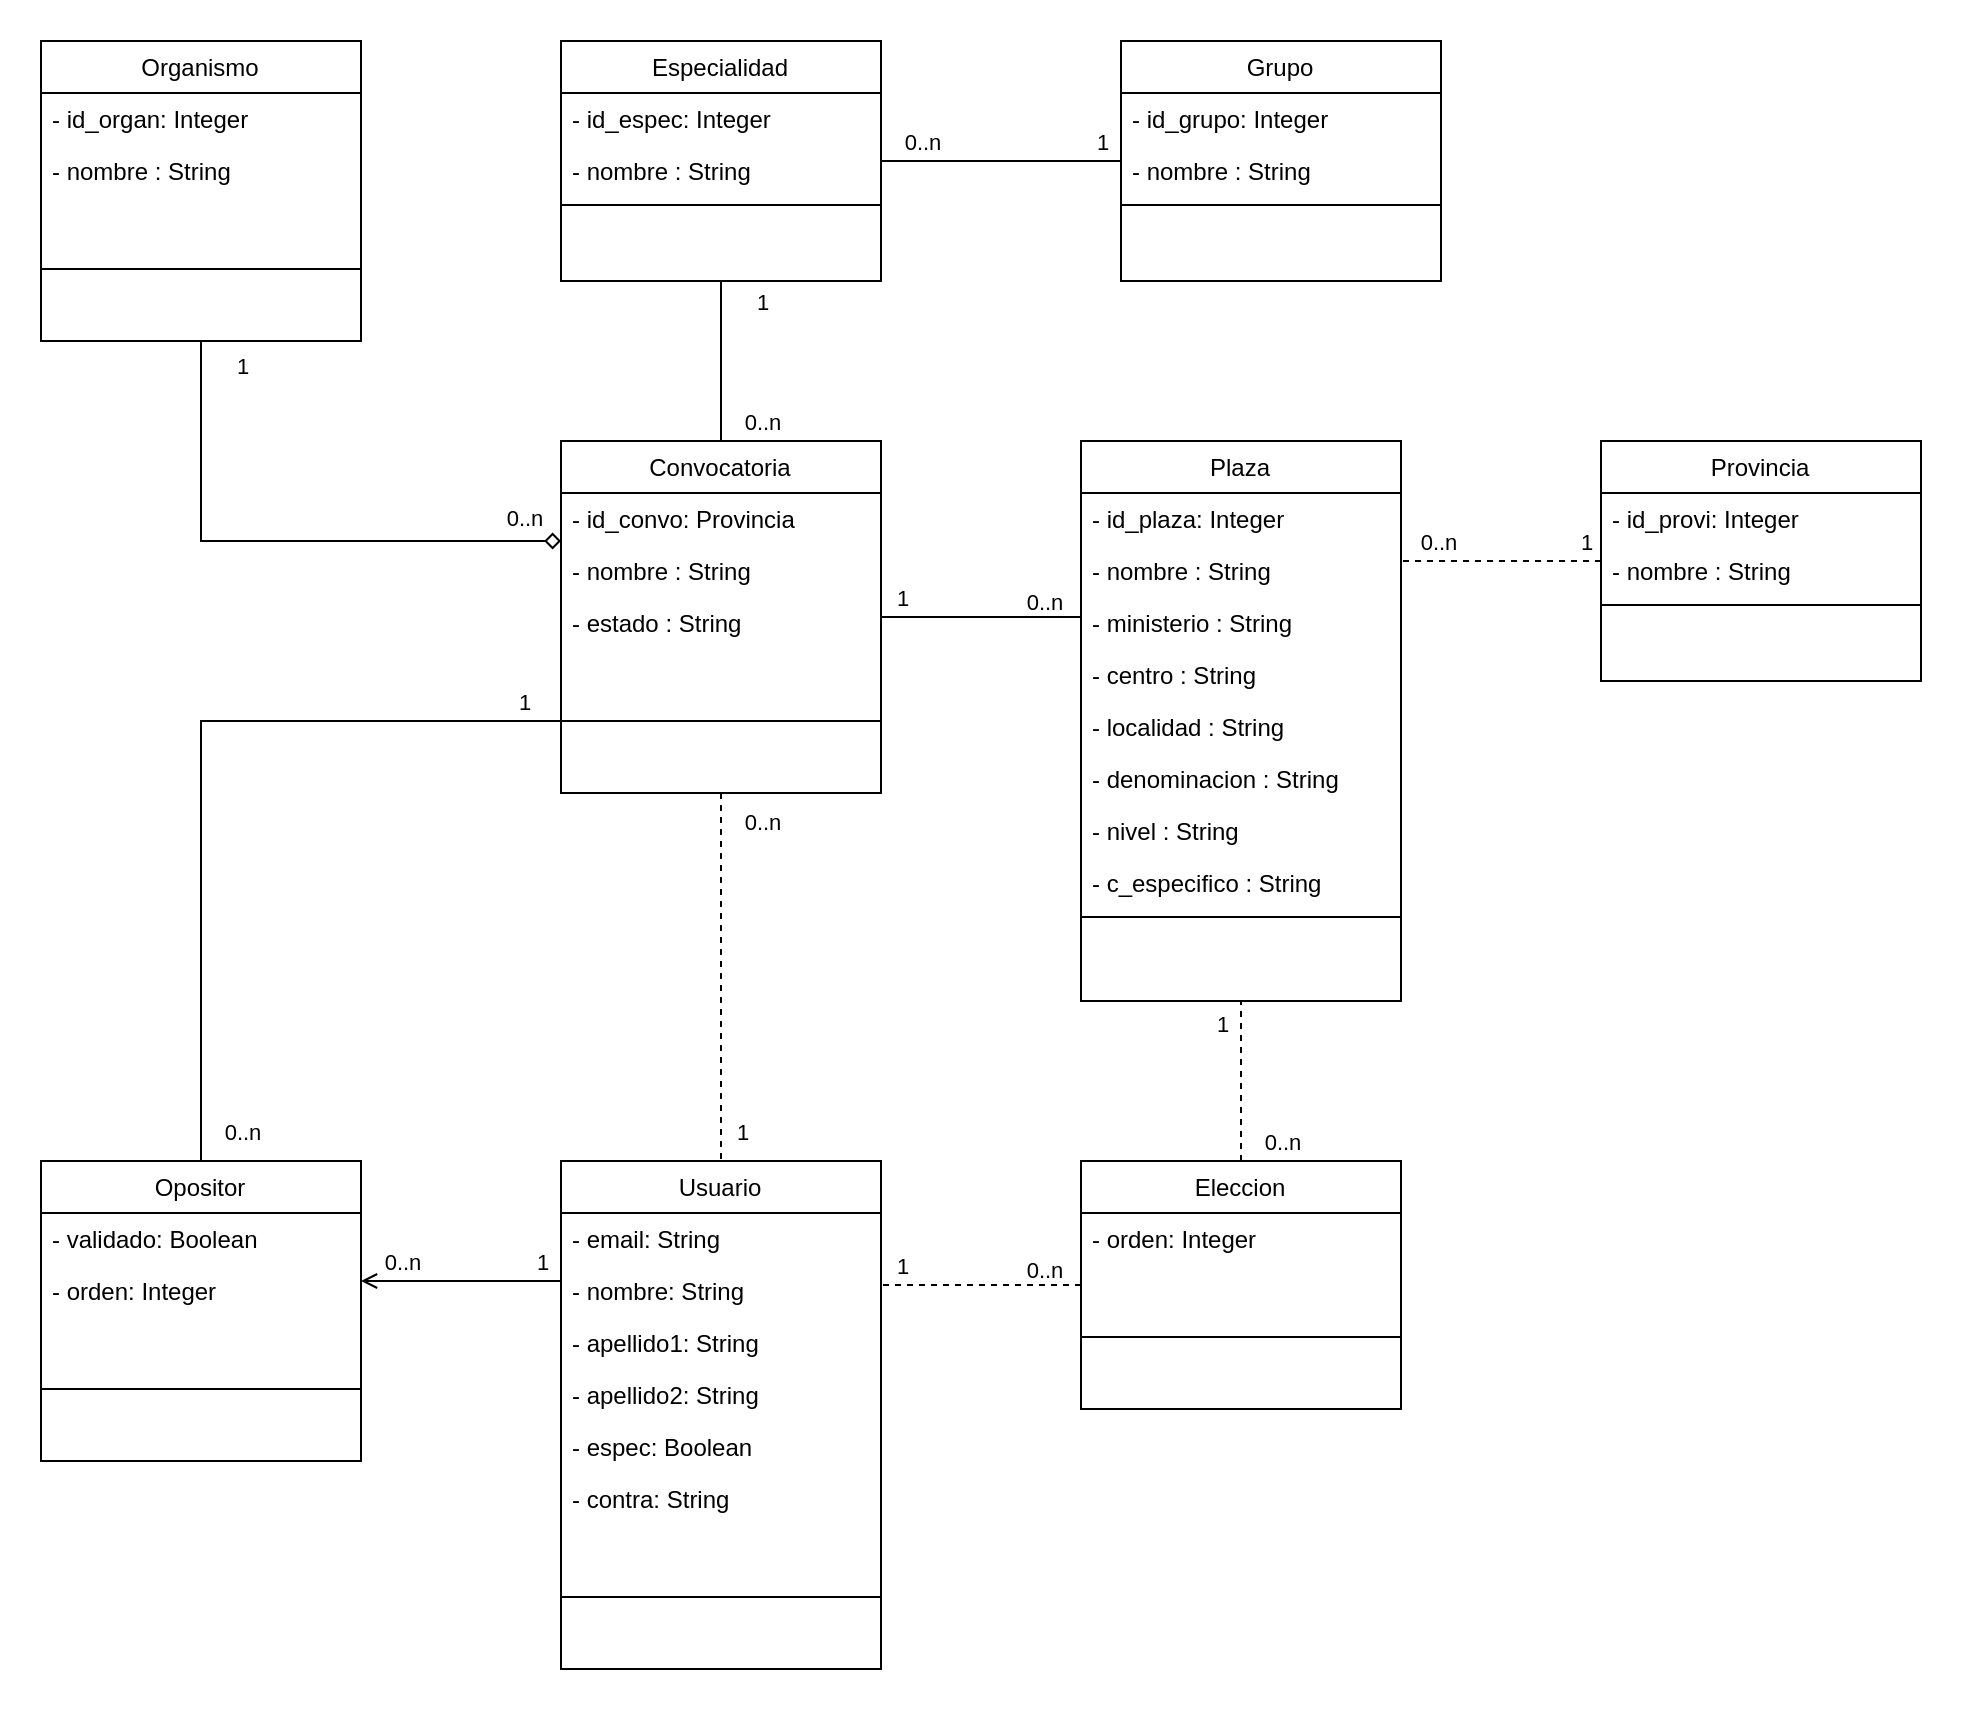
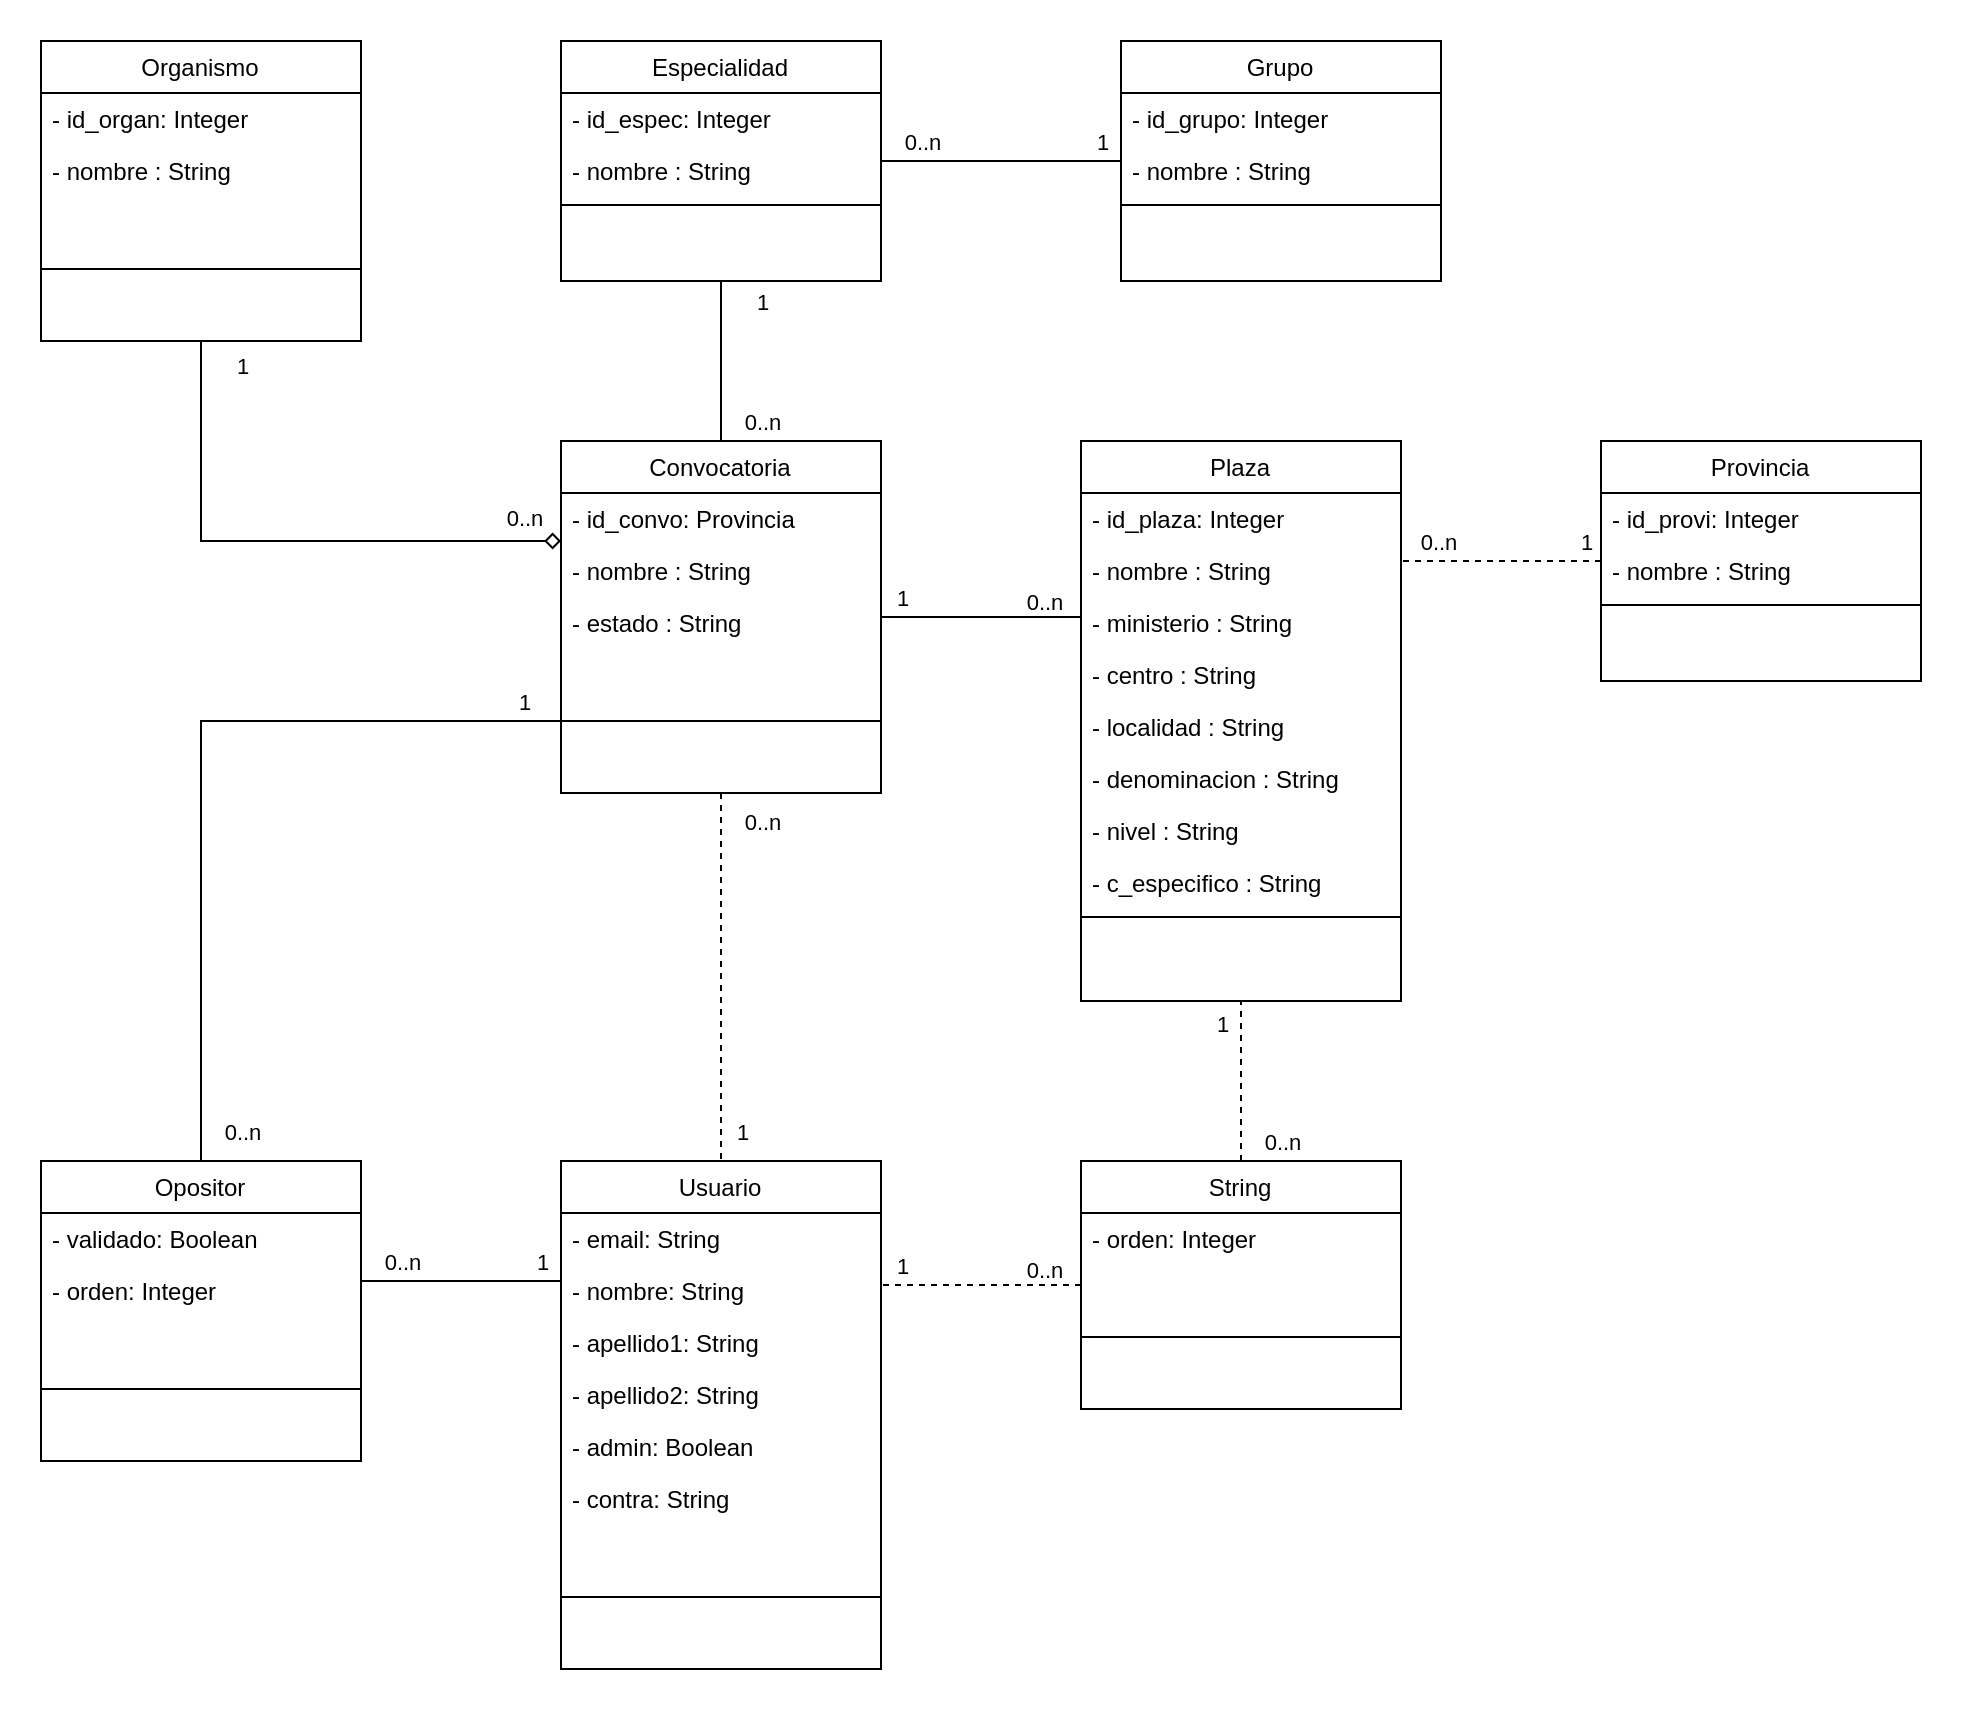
node "Eleccion": label "Eleccion" -> "String"
edge "Usuario" -> "Opositor": arrowhead open -> none
node "- espec: Boolean": label "- espec: Boolean" -> "- admin: Boolean"
